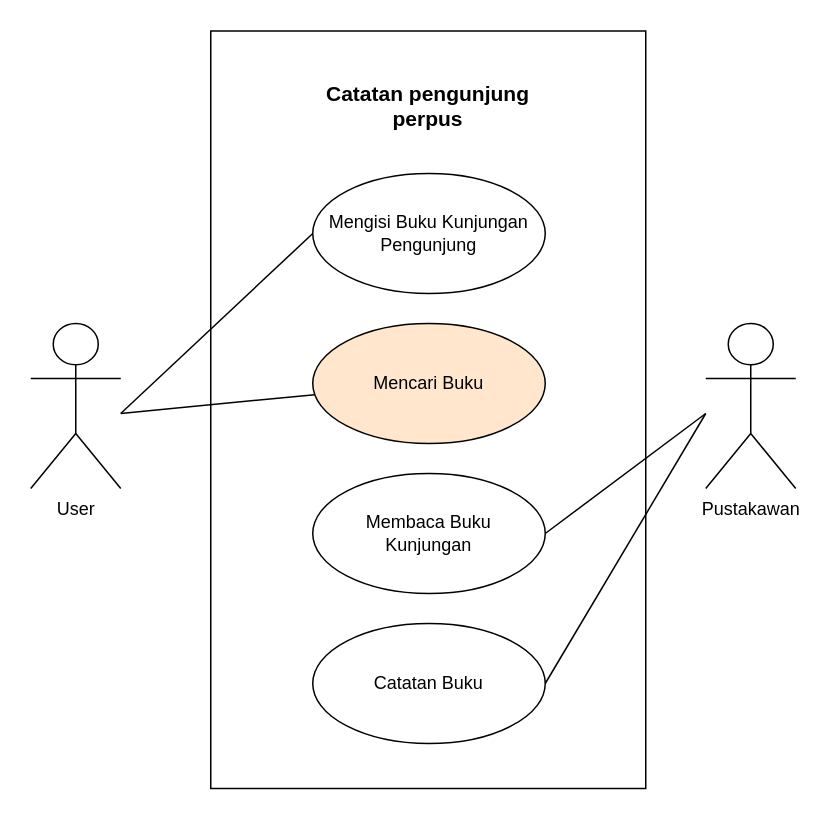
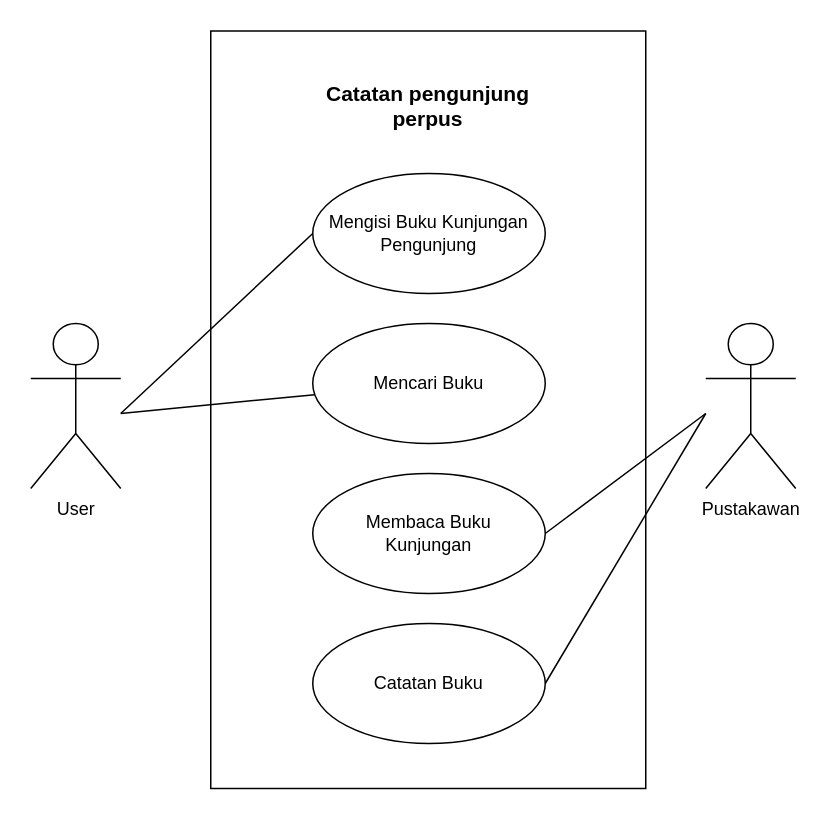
node "Mencari Buku": fillcolor #ffe6cc -> #ffffff
